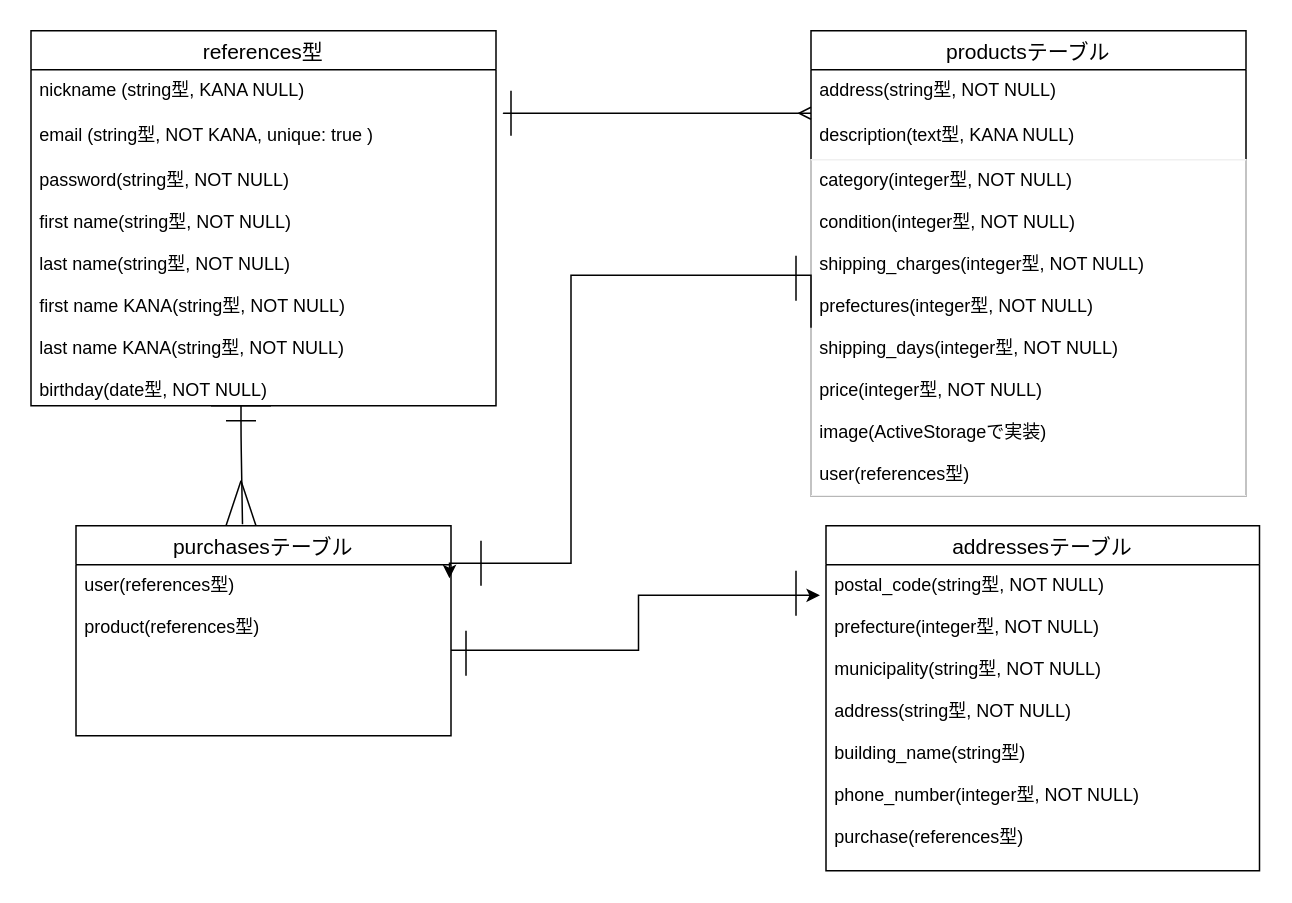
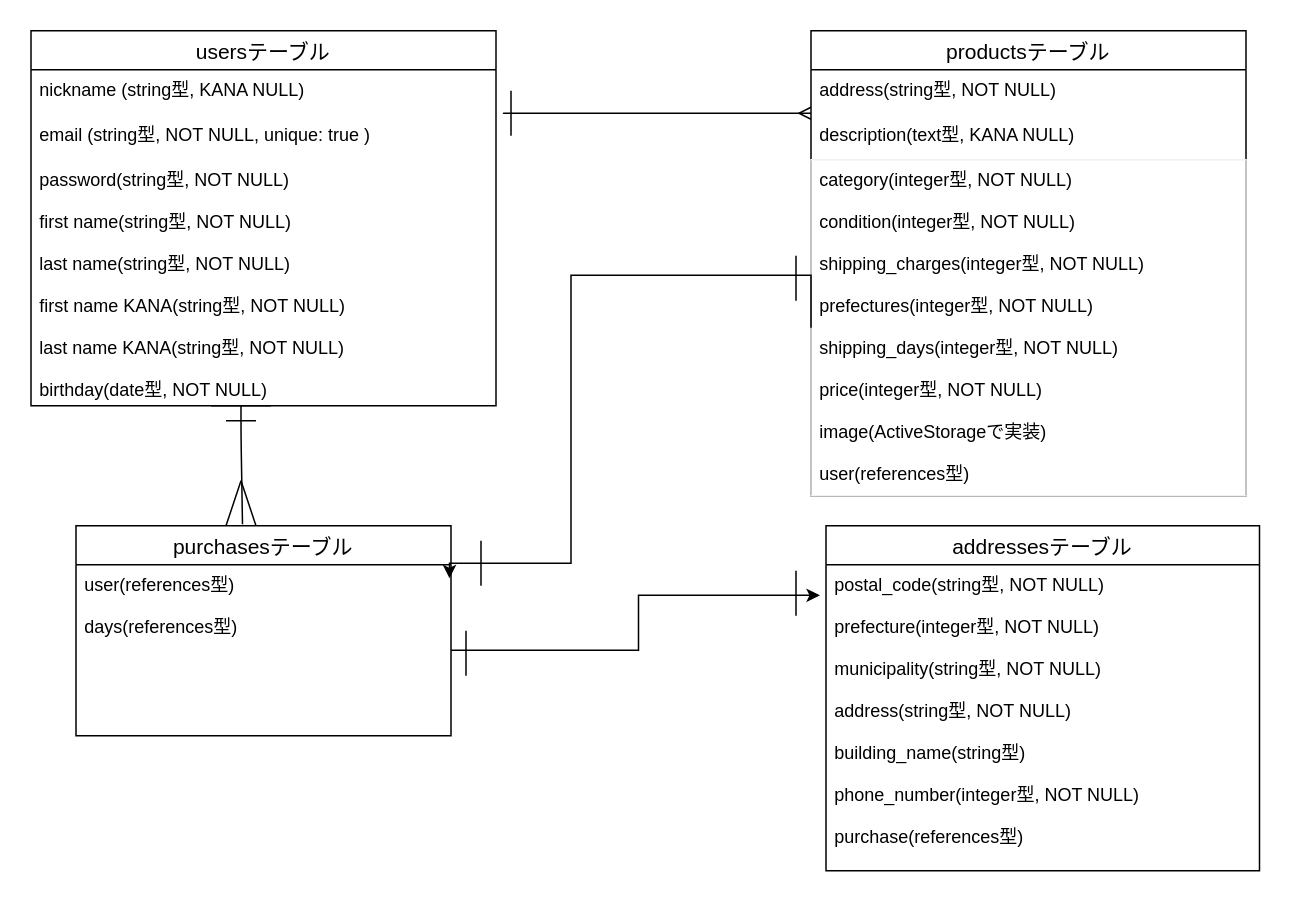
node "references型": label "references型" -> "usersテーブル"
node "email (string型, NOT KANA, unique: true )": label "email (string型, NOT KANA, unique: true )" -> "email (string型, NOT NULL, unique: true )"
node "user(references型) product(references型)": label "user(references型) product(references型)" -> "user(references型) days(references型)"
